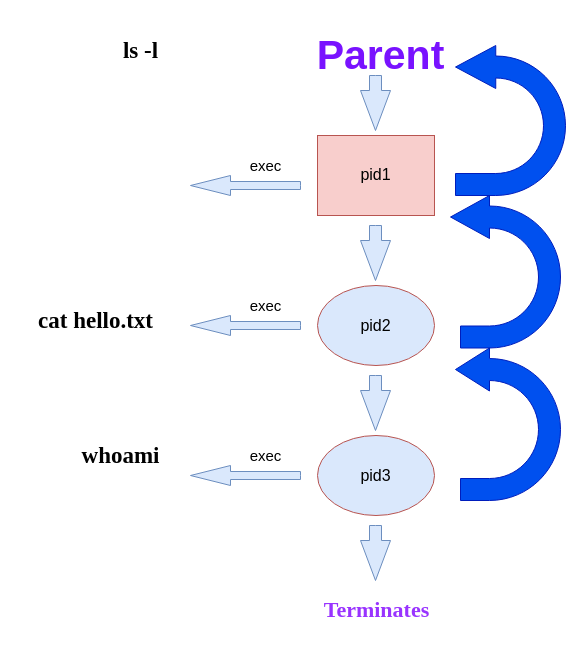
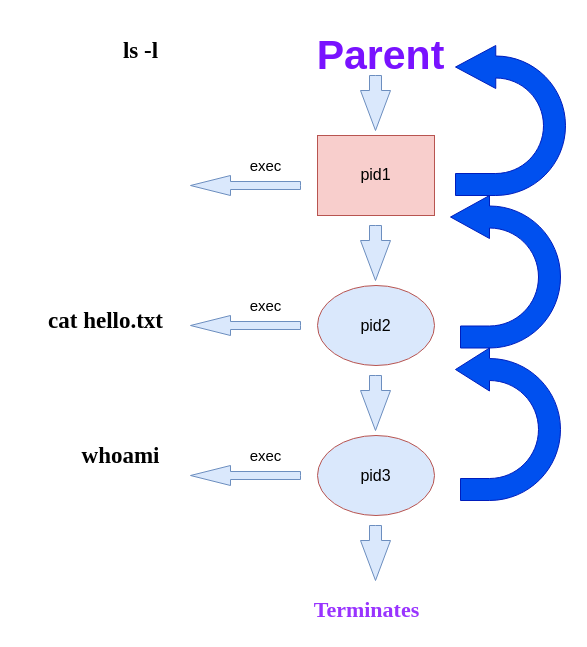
node "cat hello.txt": moved (96, 321) -> (106, 321)
node "Terminates": moved (376, 611) -> (366, 611)
